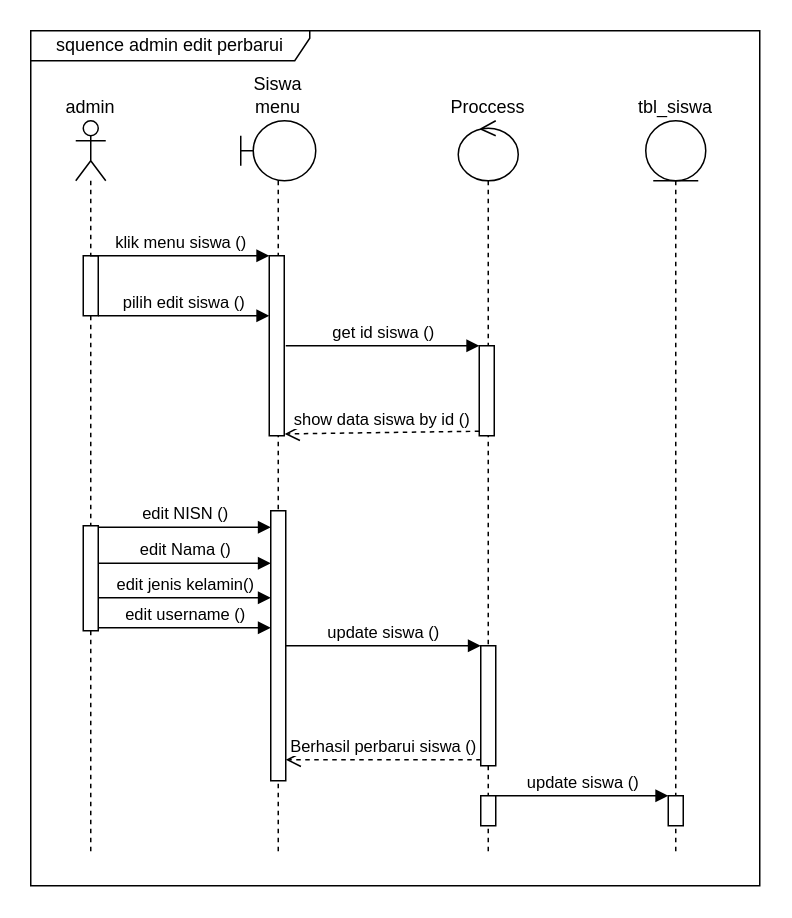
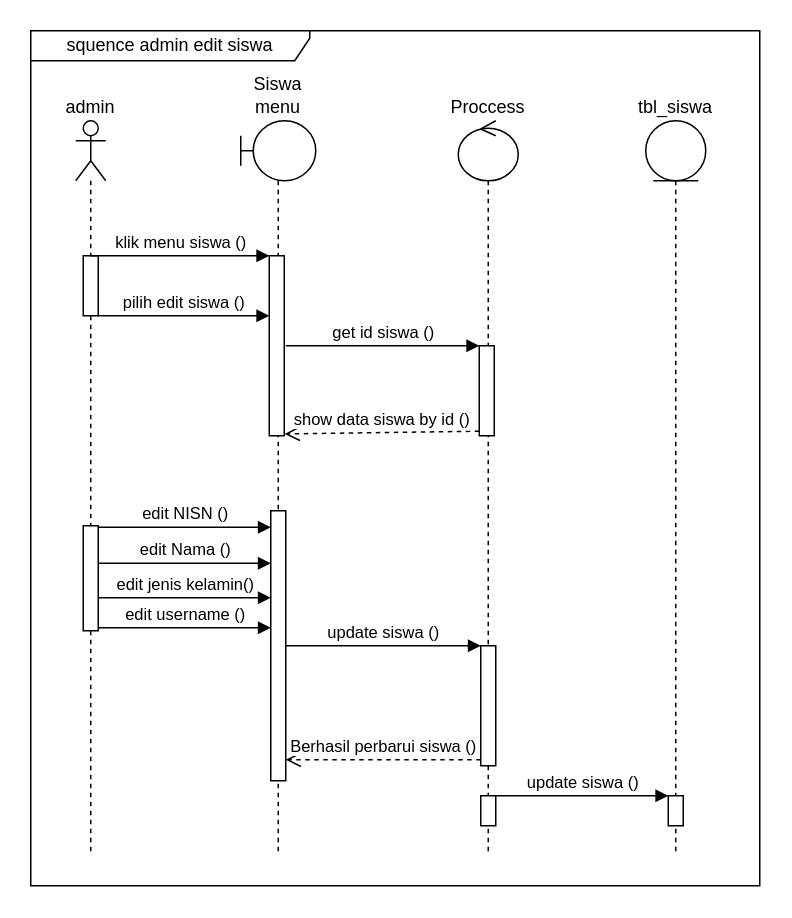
node "squence admin edit perbarui": label "squence admin edit perbarui" -> "squence admin edit siswa"
